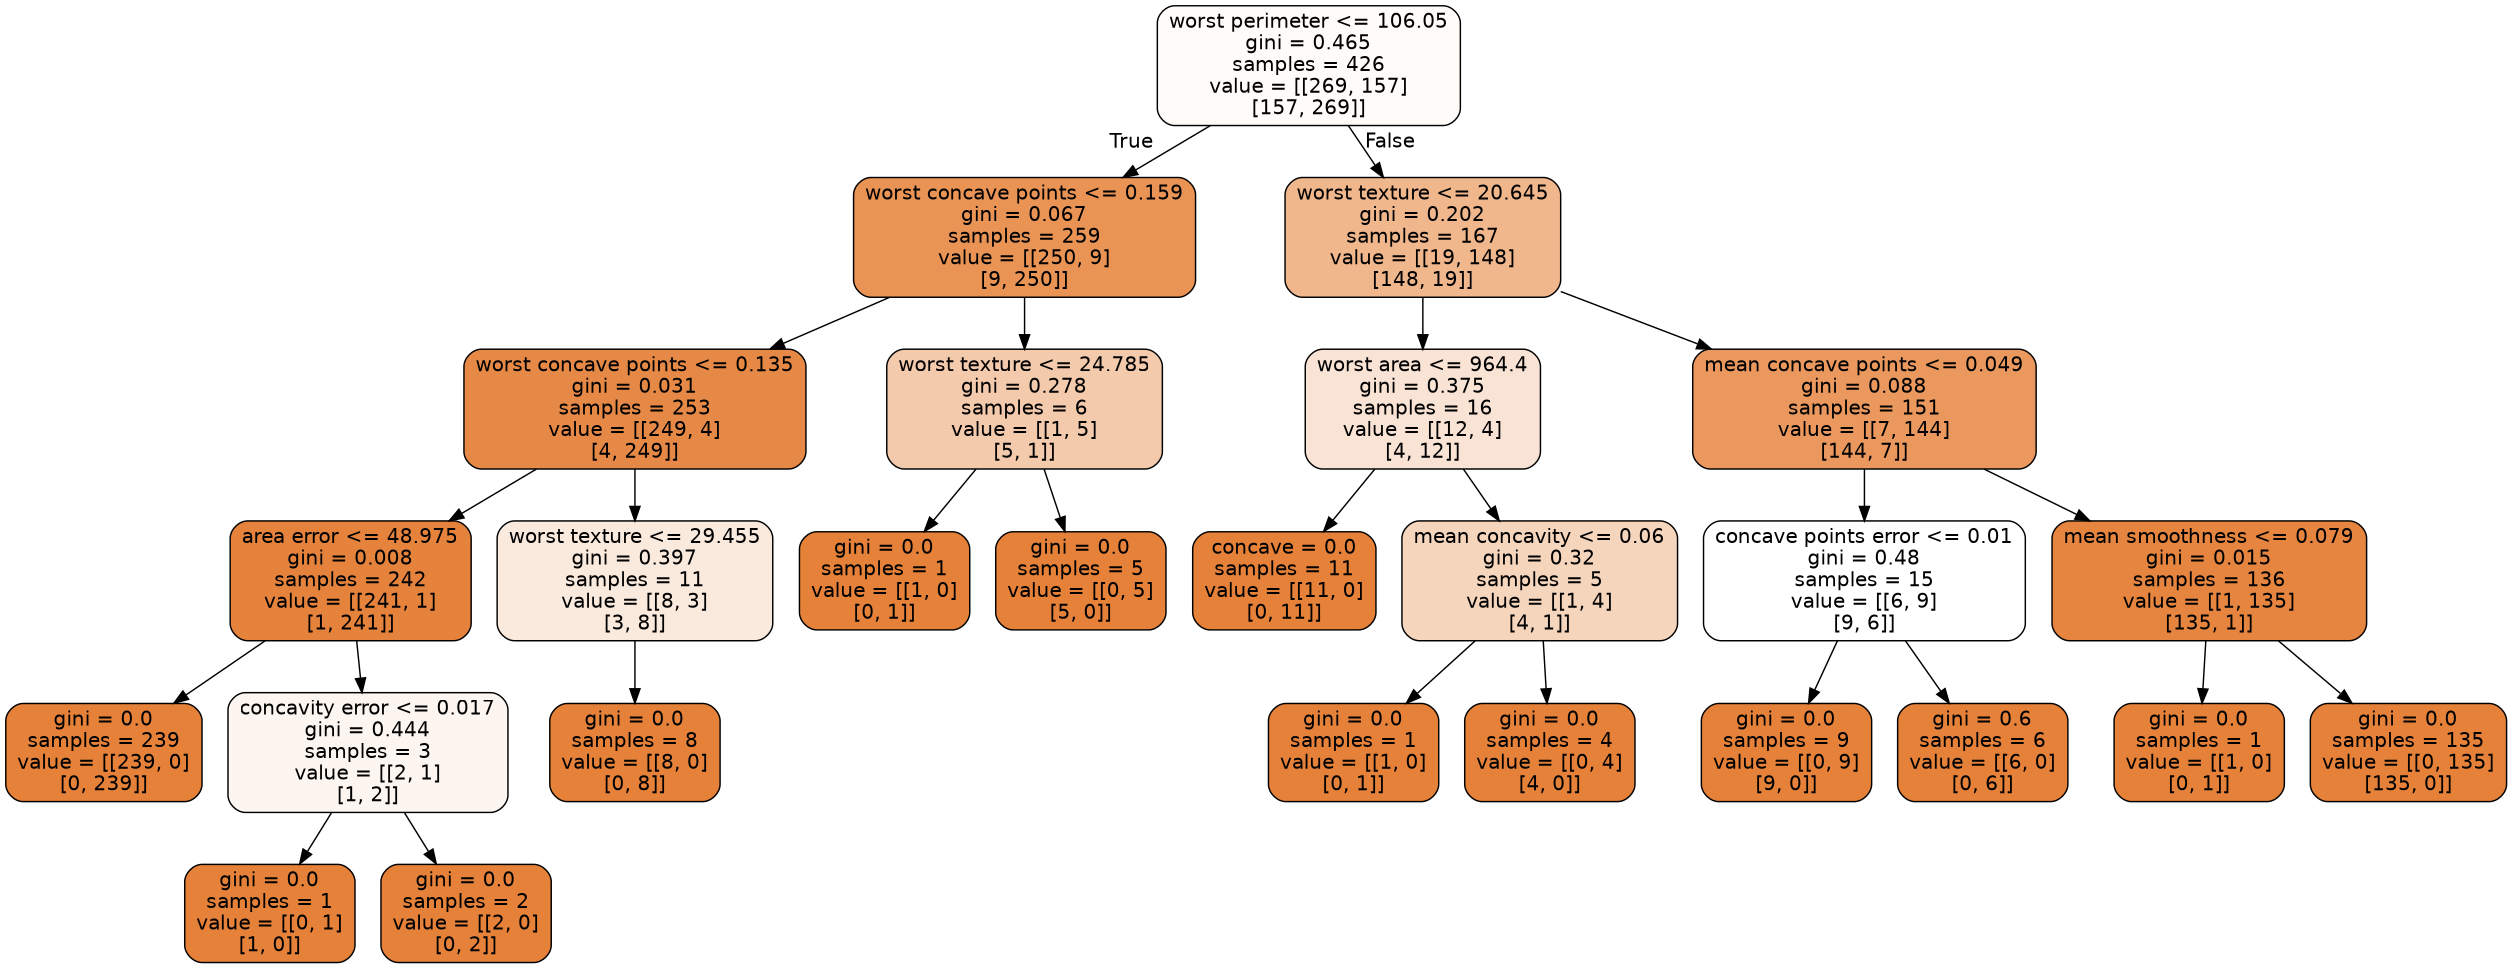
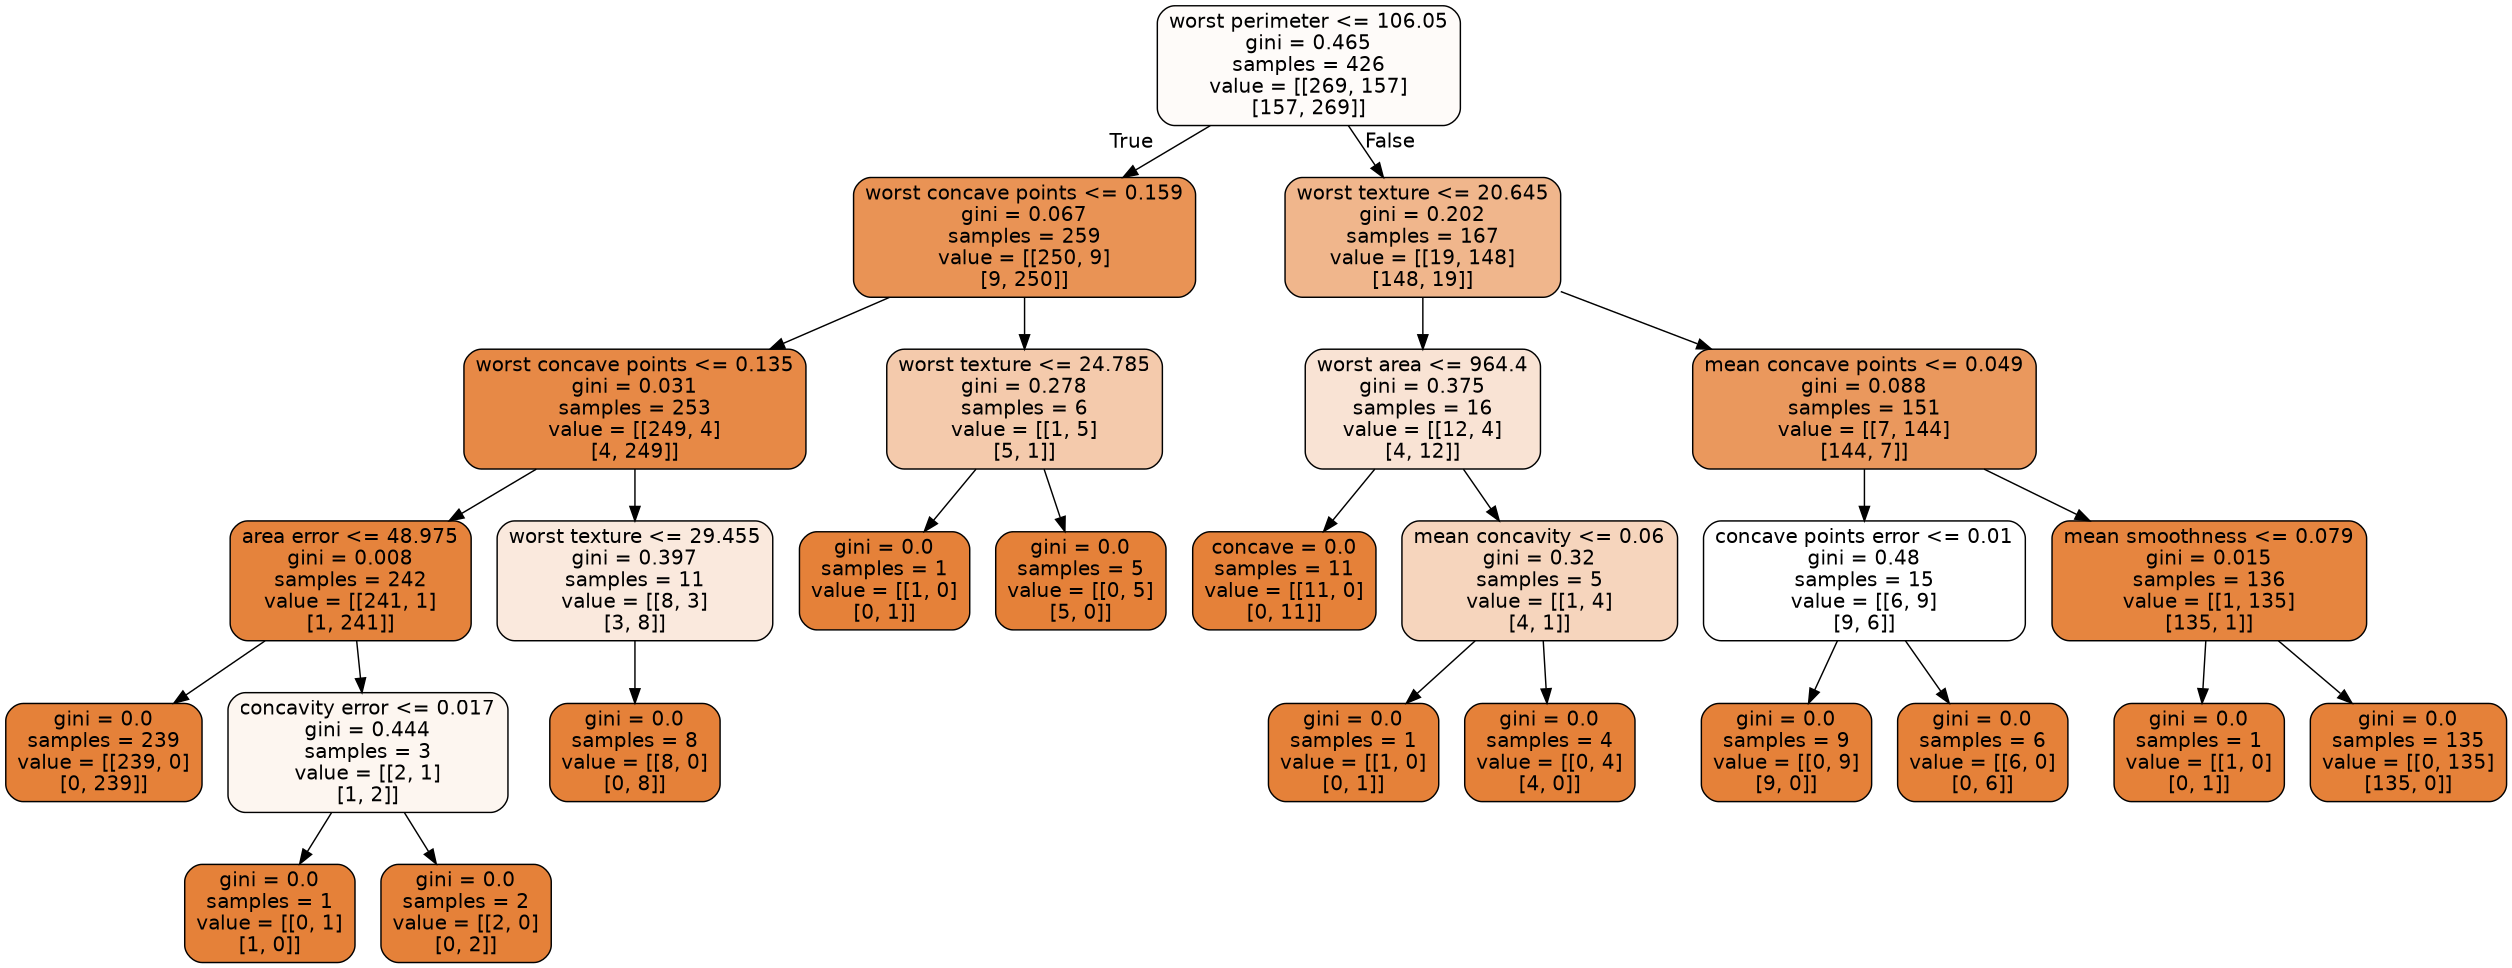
node "gini = 0.6 samples = 6 value = [[6, 0] [0, 6]]": label "gini = 0.6 samples = 6 value = [[6, 0] [0, 6]]" -> "gini = 0.0 samples = 6 value = [[6, 0] [0, 6]]"
